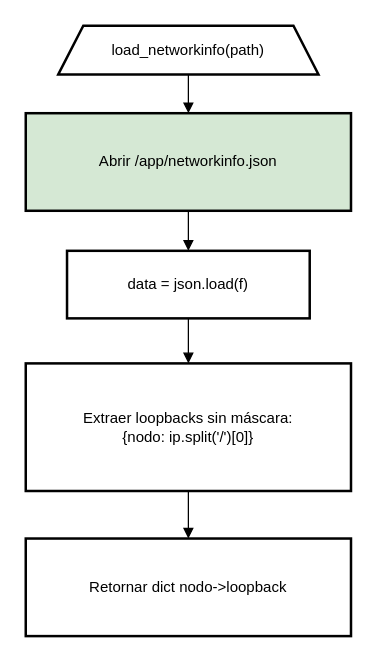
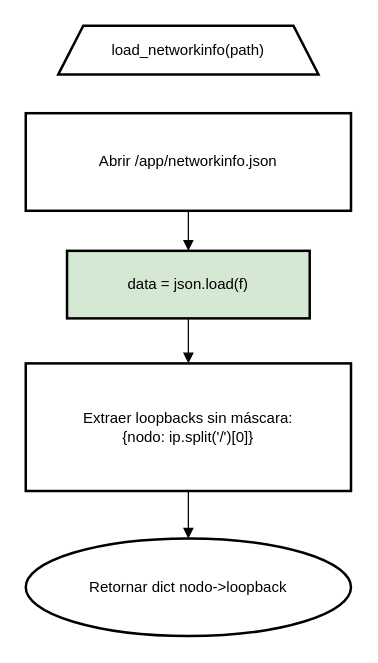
edge "load_networkinfo(path)" -> "Abrir /app/networkinfo.json": removed
node "Abrir /app/networkinfo.json": fillcolor #d5e8d4 -> #ffffff
node "data = json.load(f)": fillcolor #ffffff -> #d5e8d4
node "Retornar dict nodo->loopback": shape rectangle -> ellipse
